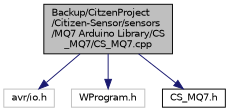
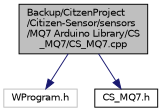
node "avr/io.h": removed
